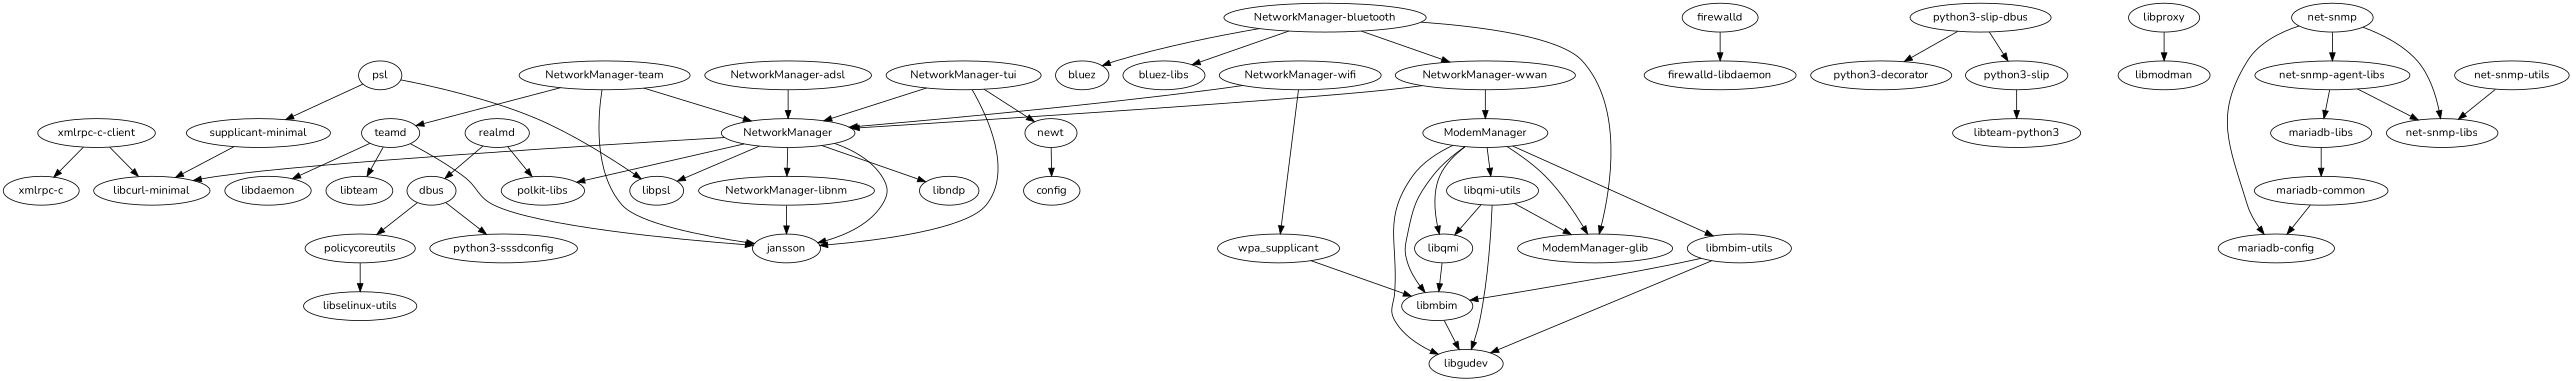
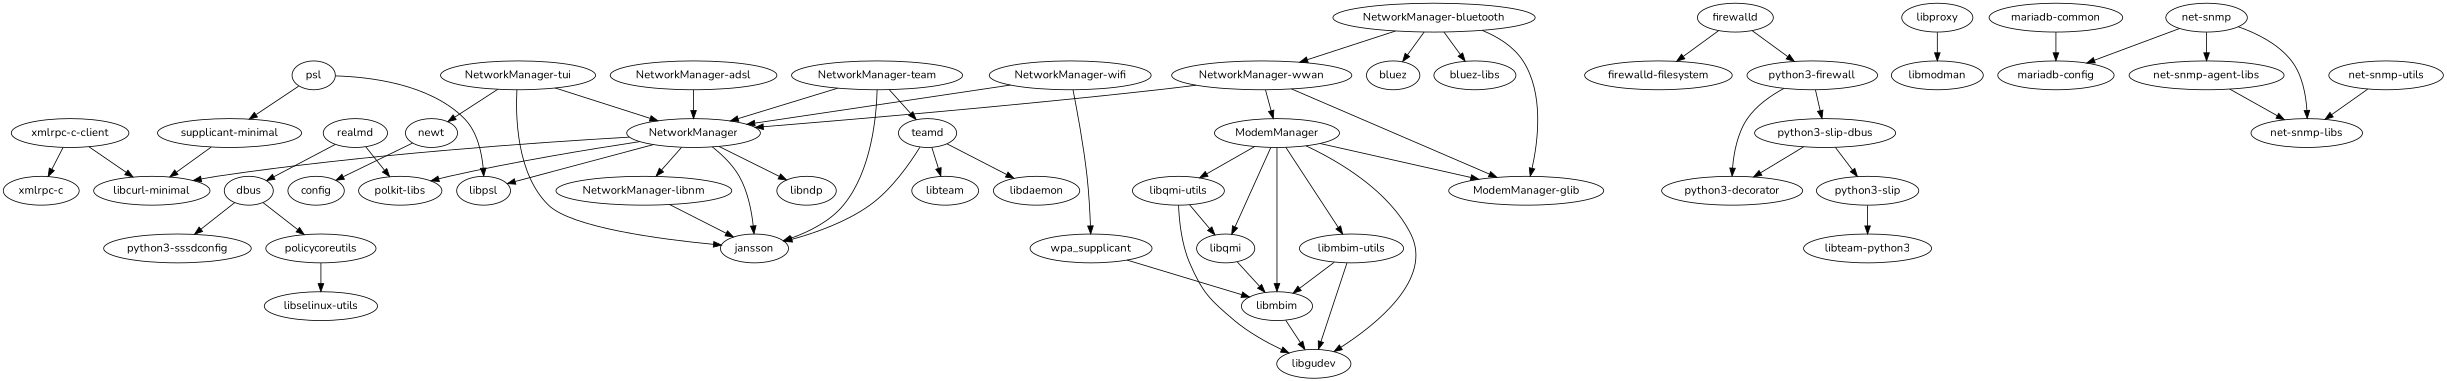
node "firewalld-libdaemon": label "firewalld-libdaemon" -> "firewalld-filesystem"
node "python3-firewall": added
node "mariadb-libs": removed
edge "libqmi-utils" -> "ModemManager-glib": now "NetworkManager-wwan" -> "ModemManager-glib"
